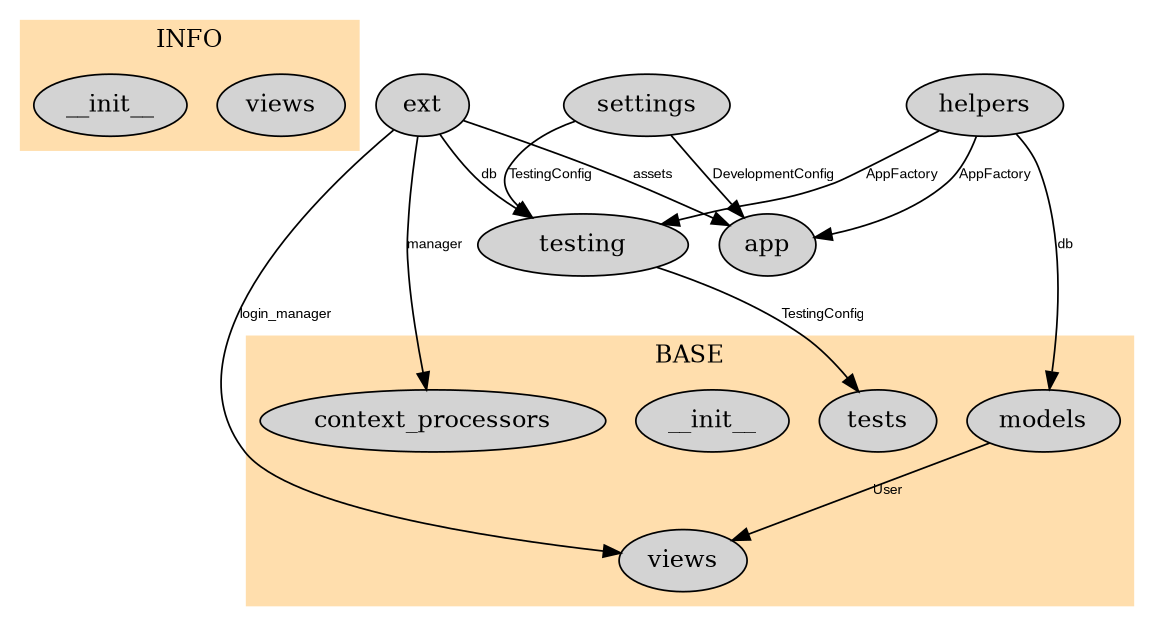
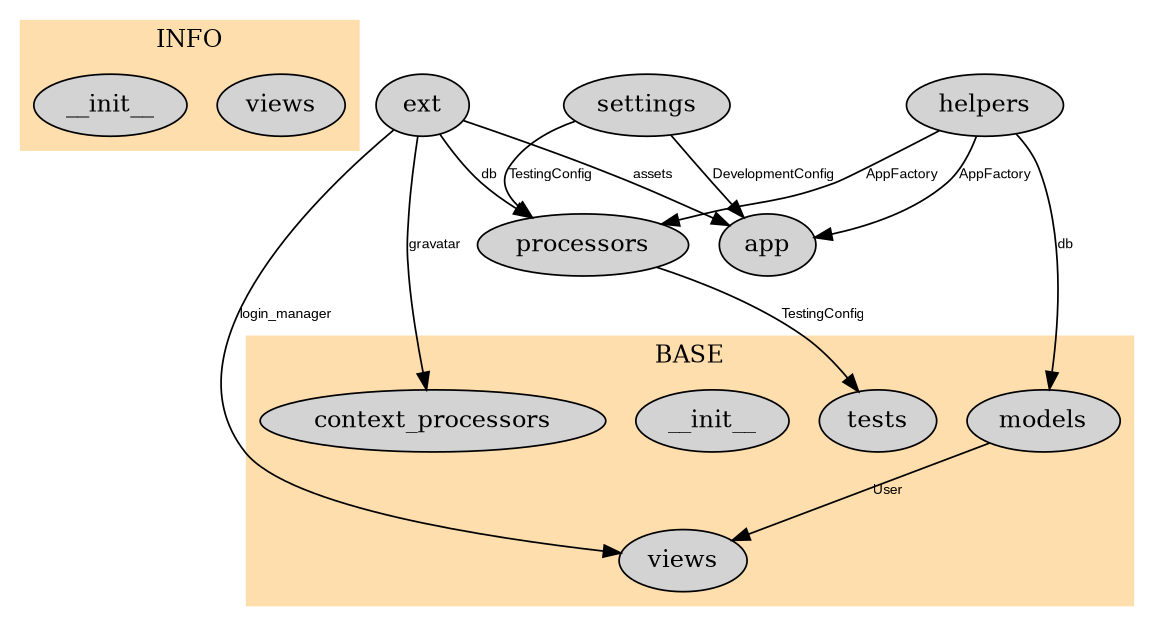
edge "ext" -> "context_processors": label "manager" -> "gravatar"
node "testing": label "testing" -> "processors"
